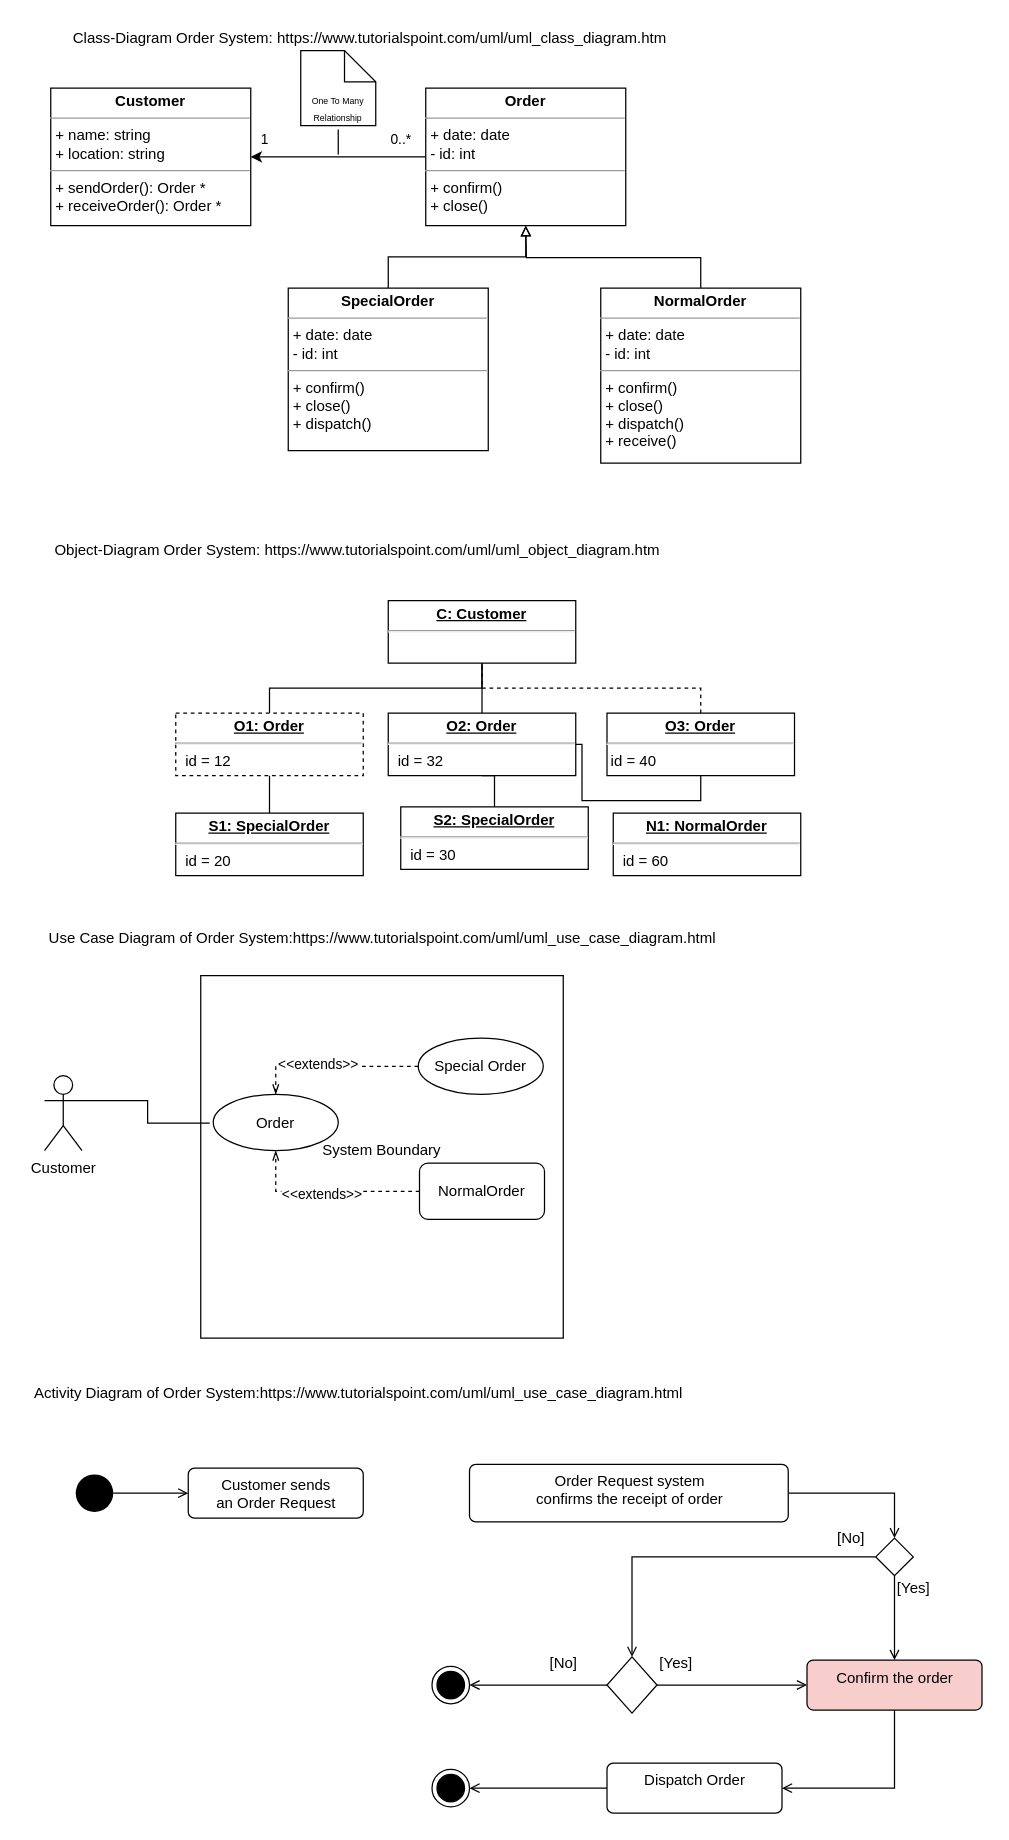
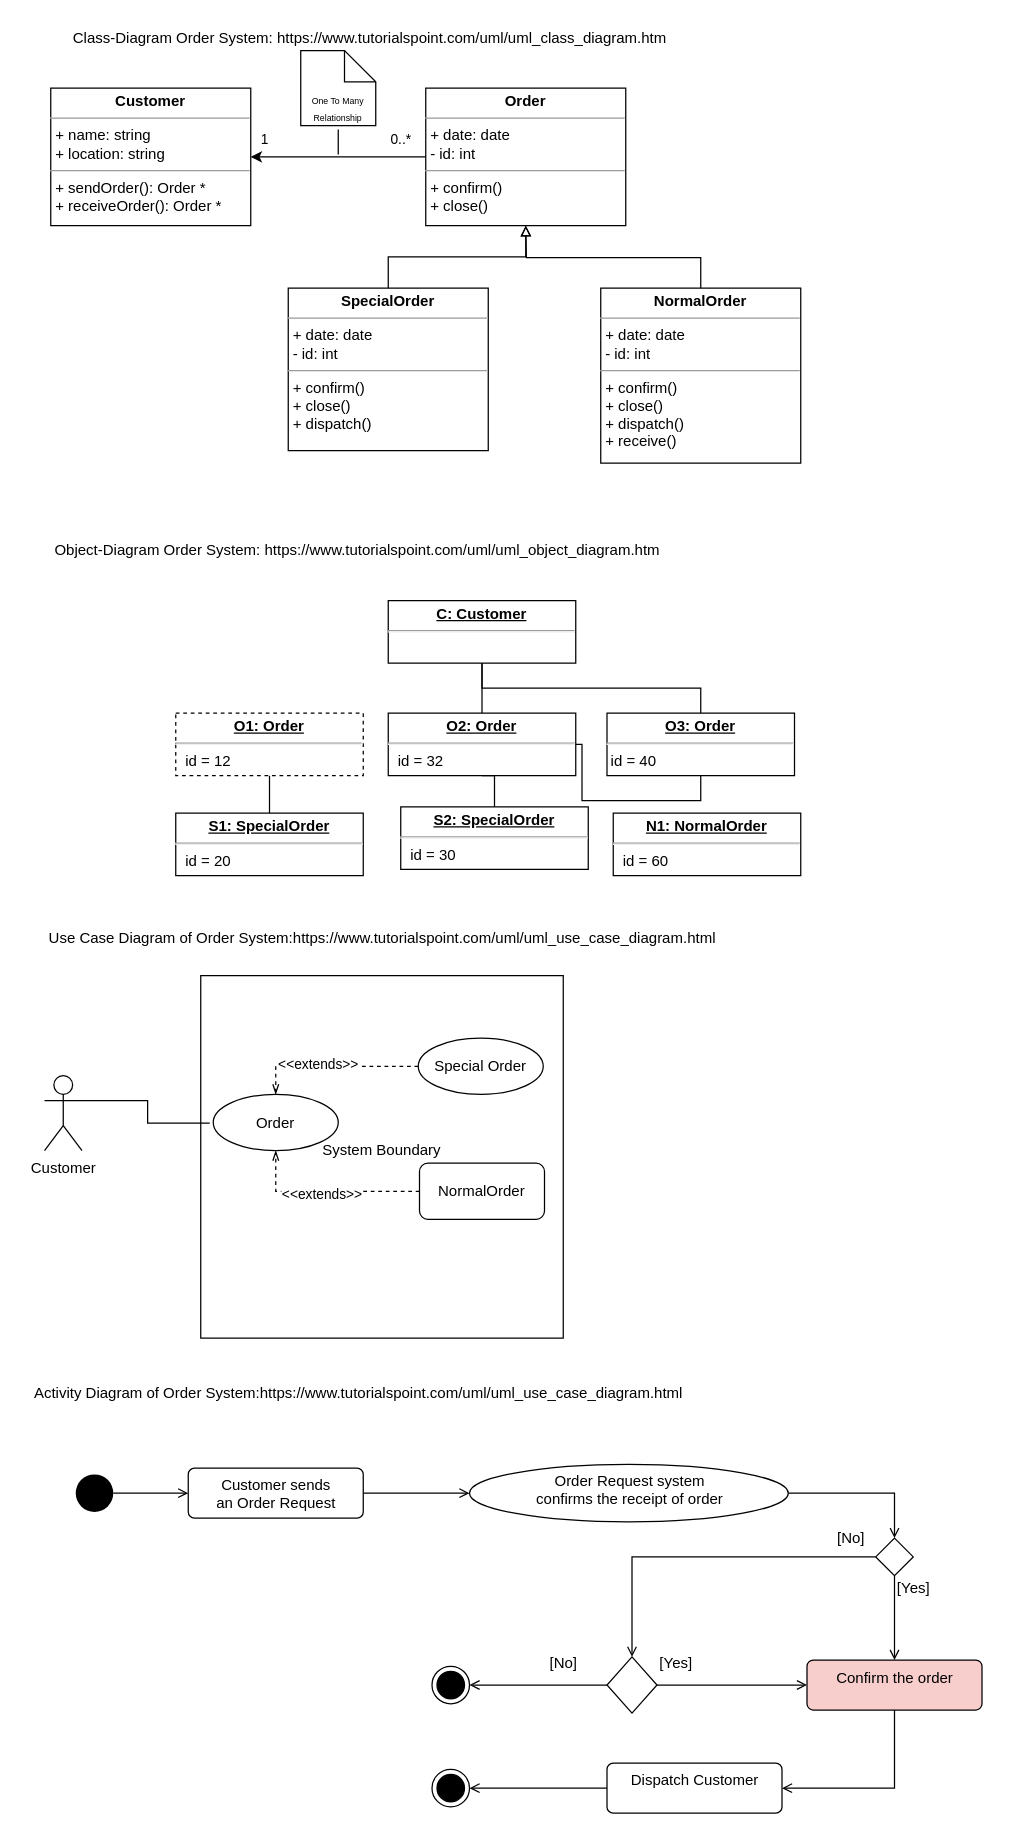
edge "C: Customer" -- "O1: Order id = 12": removed
edge "C: Customer" -- "O3: Order id = 40": style dashed -> solid
edge "Customer sends an Order Request" -> "Order Request system confirms the receipt of order": added
node "Order Request system confirms the receipt of order": shape rounded rectangle -> ellipse
node "Dispatch Order": label "Dispatch Order" -> "Dispatch Customer"
